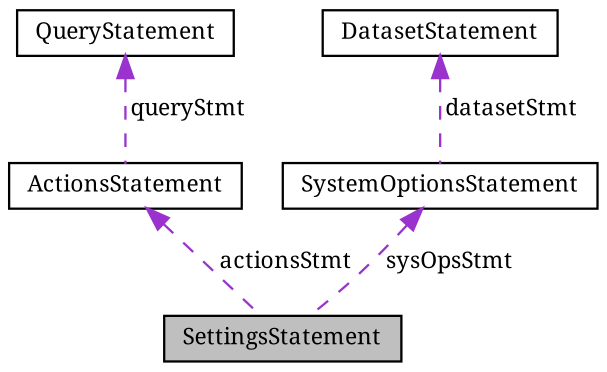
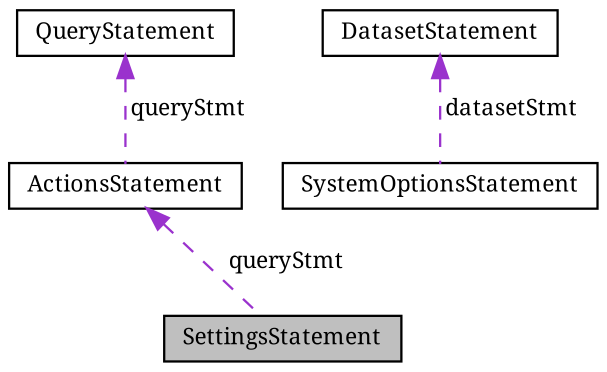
edge "SettingsStatement" -> "ActionsStatement": label " actionsStmt" -> " queryStmt"
edge "SettingsStatement" -> "SystemOptionsStatement": removed, label "sysOpsStmt"
